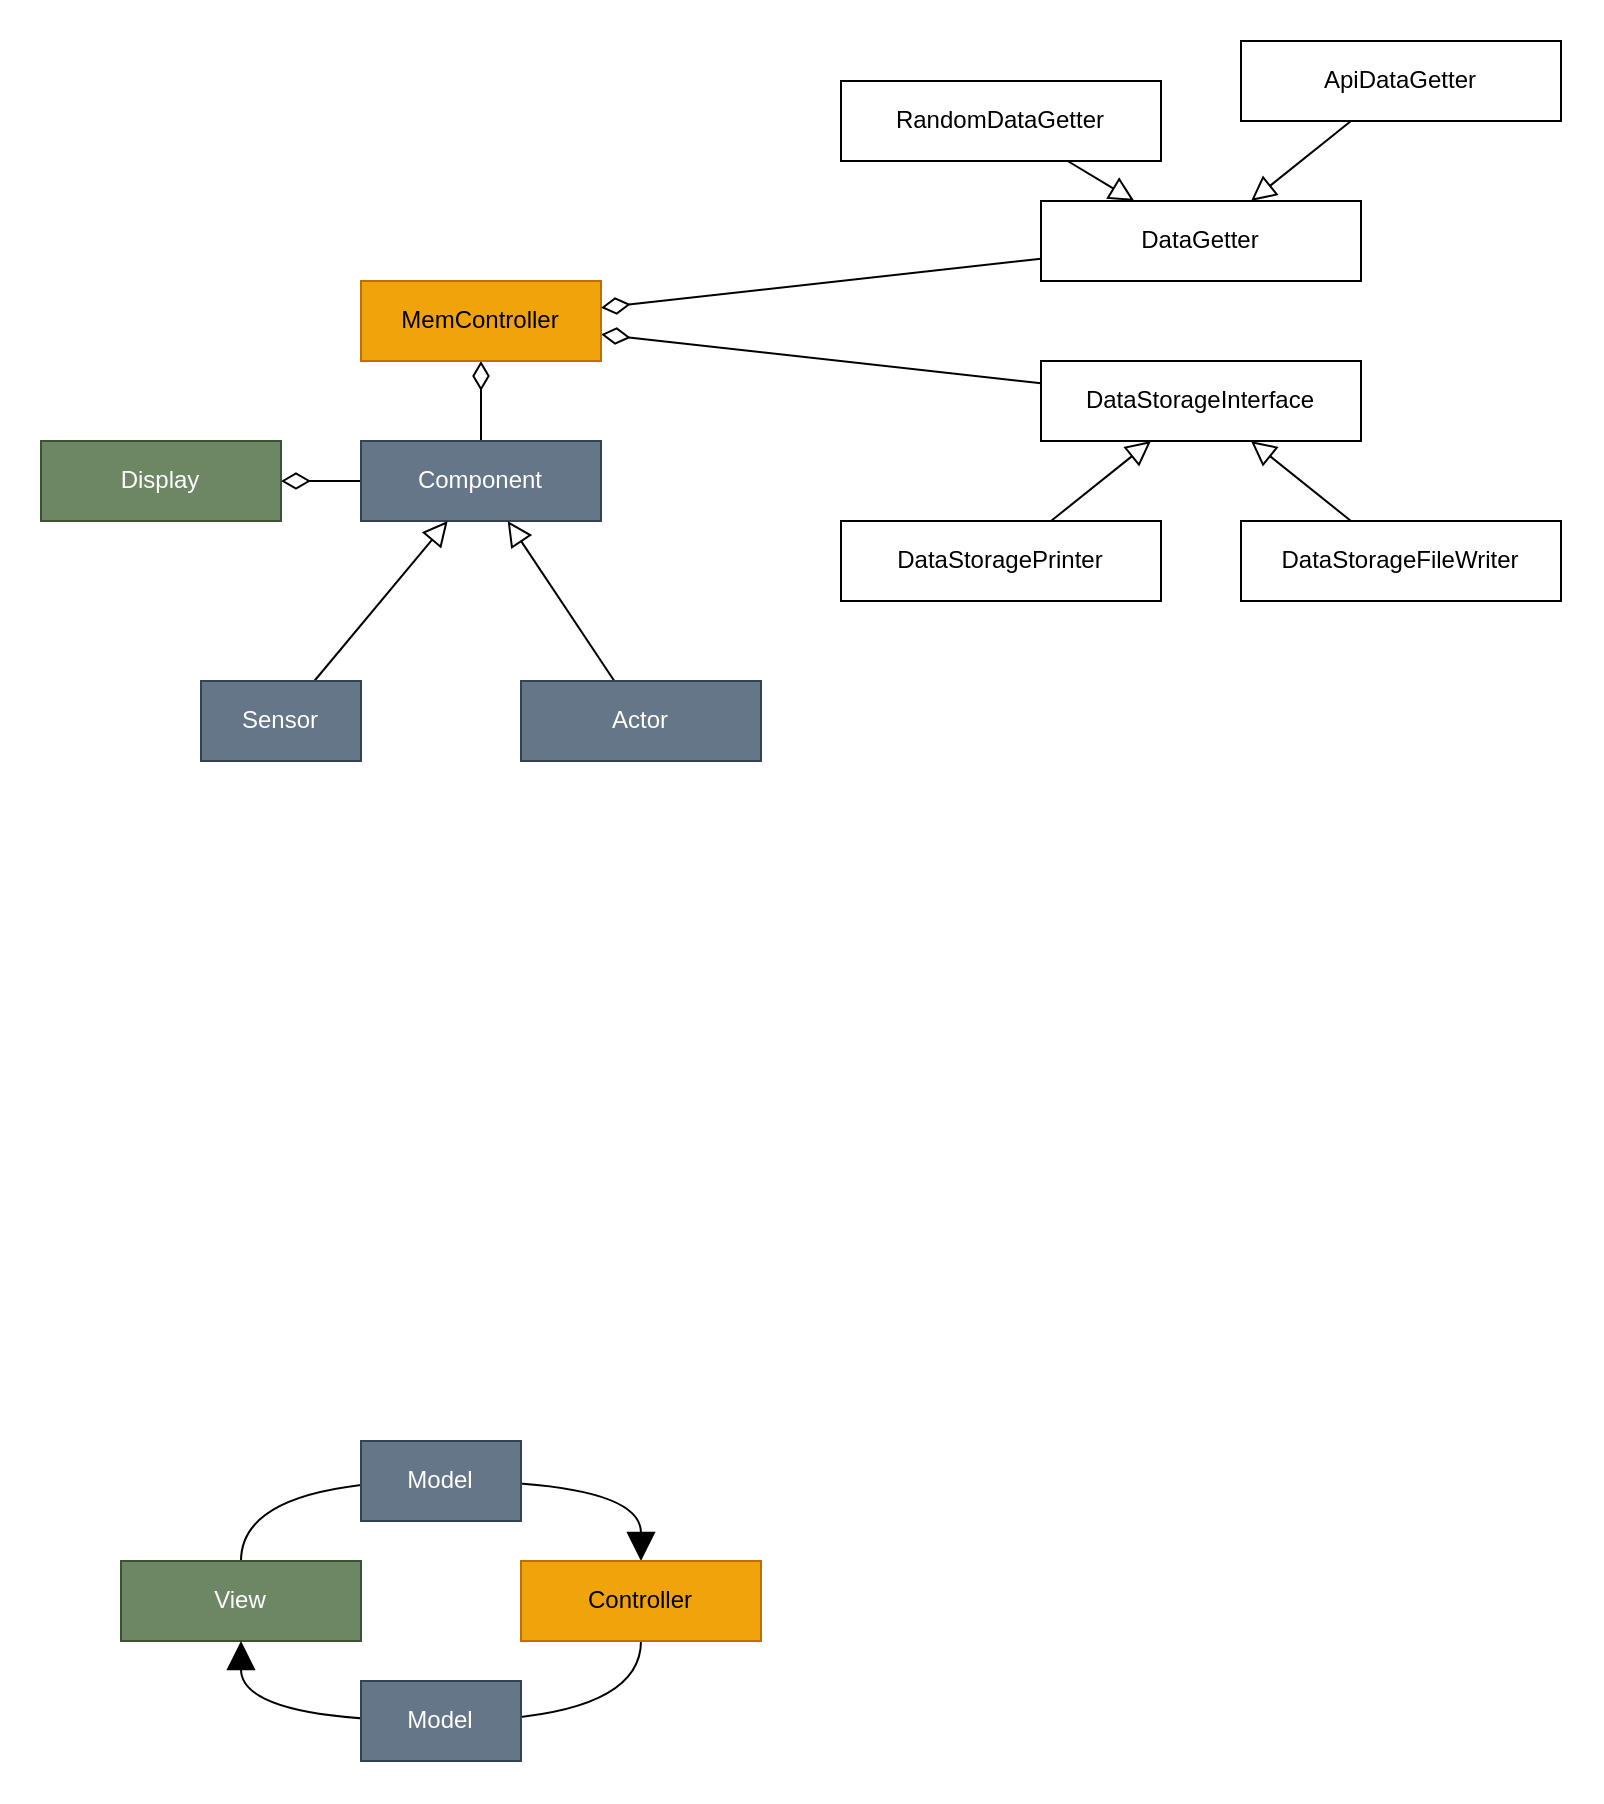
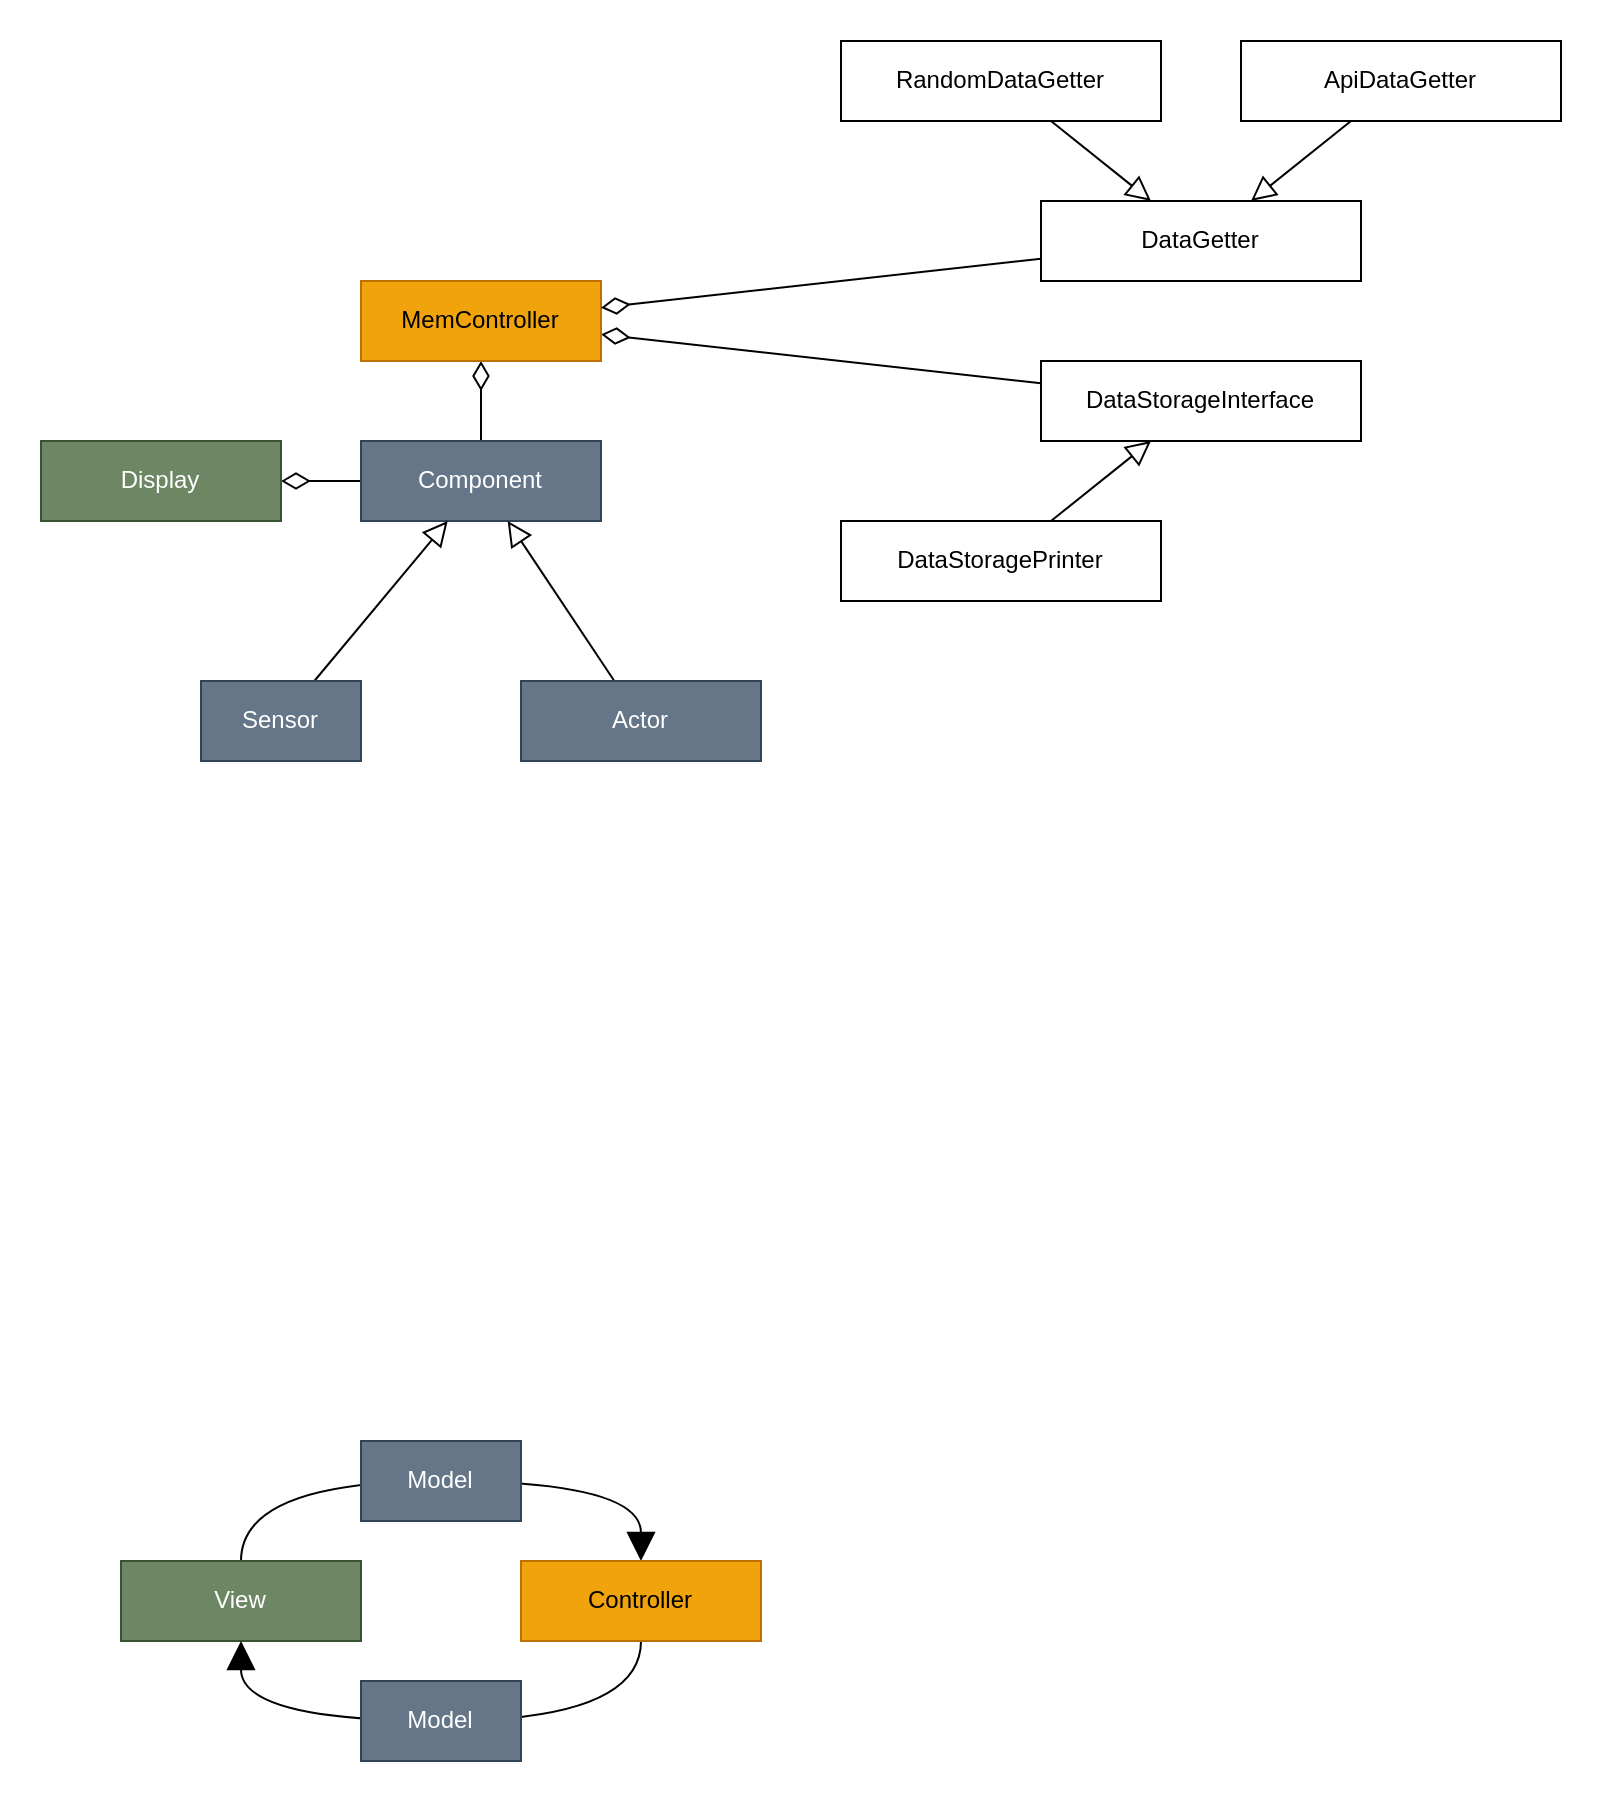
node "RandomDataGetter": moved (1001, 121) -> (1001, 81)
edge "DataStorageFileWriter" -> "DataStorageInterface": removed
node "DataStorageFileWriter": removed
